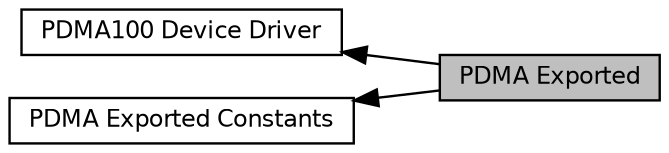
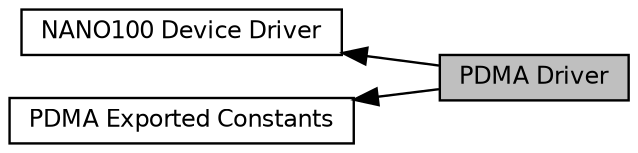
node "PDMA100 Device Driver": label "PDMA100 Device Driver" -> "NANO100 Device Driver"
node "PDMA Exported": label "PDMA Exported" -> "PDMA Driver"
